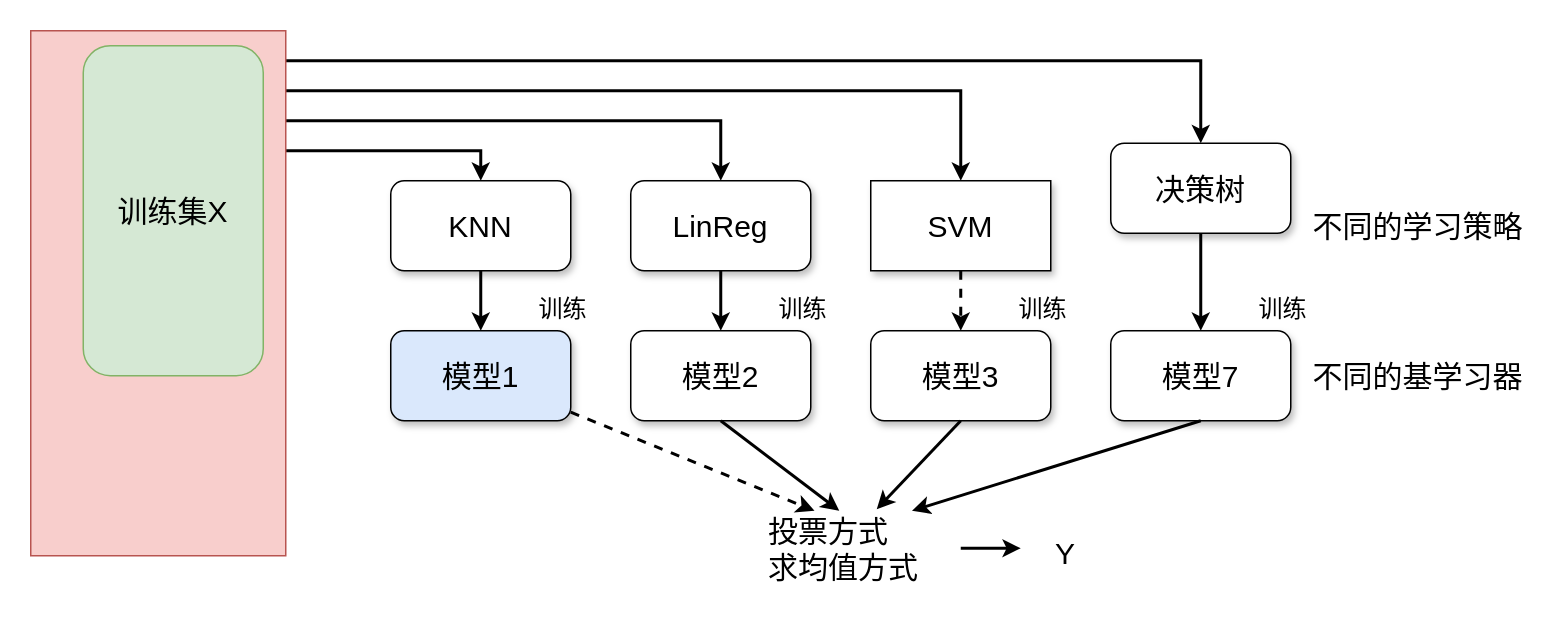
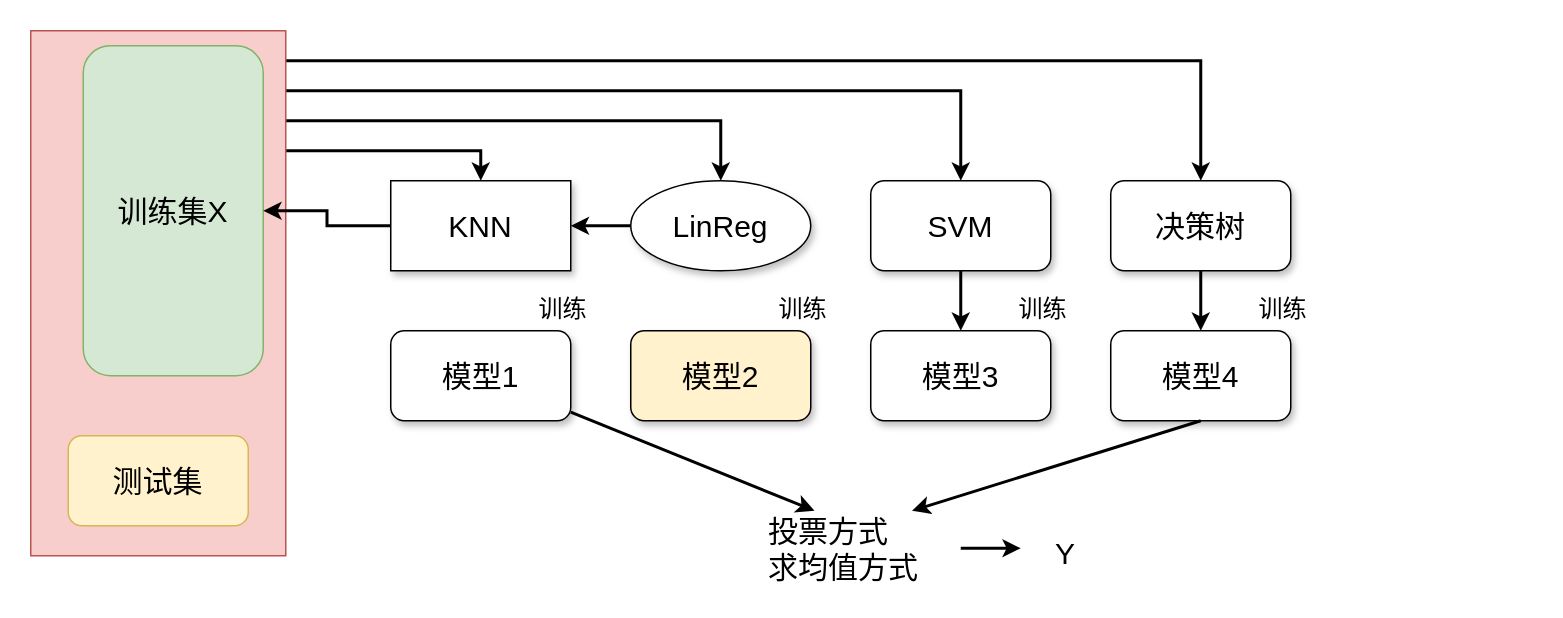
node "决策树": moved (1201, 188) -> (1201, 226)
node "KNN": shape rounded rectangle -> rectangle
node "LinReg": shape rounded rectangle -> ellipse
node "SVM": shape rectangle -> rounded rectangle
node "不同的学习策略": removed
edge "KNN" -> "模型1": now "KNN" -> "训练集X"
edge "LinReg" -> "模型2": now "LinReg" -> "KNN"
edge "SVM" -> "模型3": style dashed -> solid
node "模型1": fillcolor #dae8fc -> #ffffff
node "模型2": fillcolor #ffffff -> #fff2cc
node "模型7": label "模型7" -> "模型4"
node "不同的基学习器": removed
edge "模型1" -> "投票方式 求均值方式": style dashed -> solid
edge "模型3" -> "投票方式 求均值方式": removed
edge "模型2" -> "投票方式 求均值方式": removed
node "测试集": added
